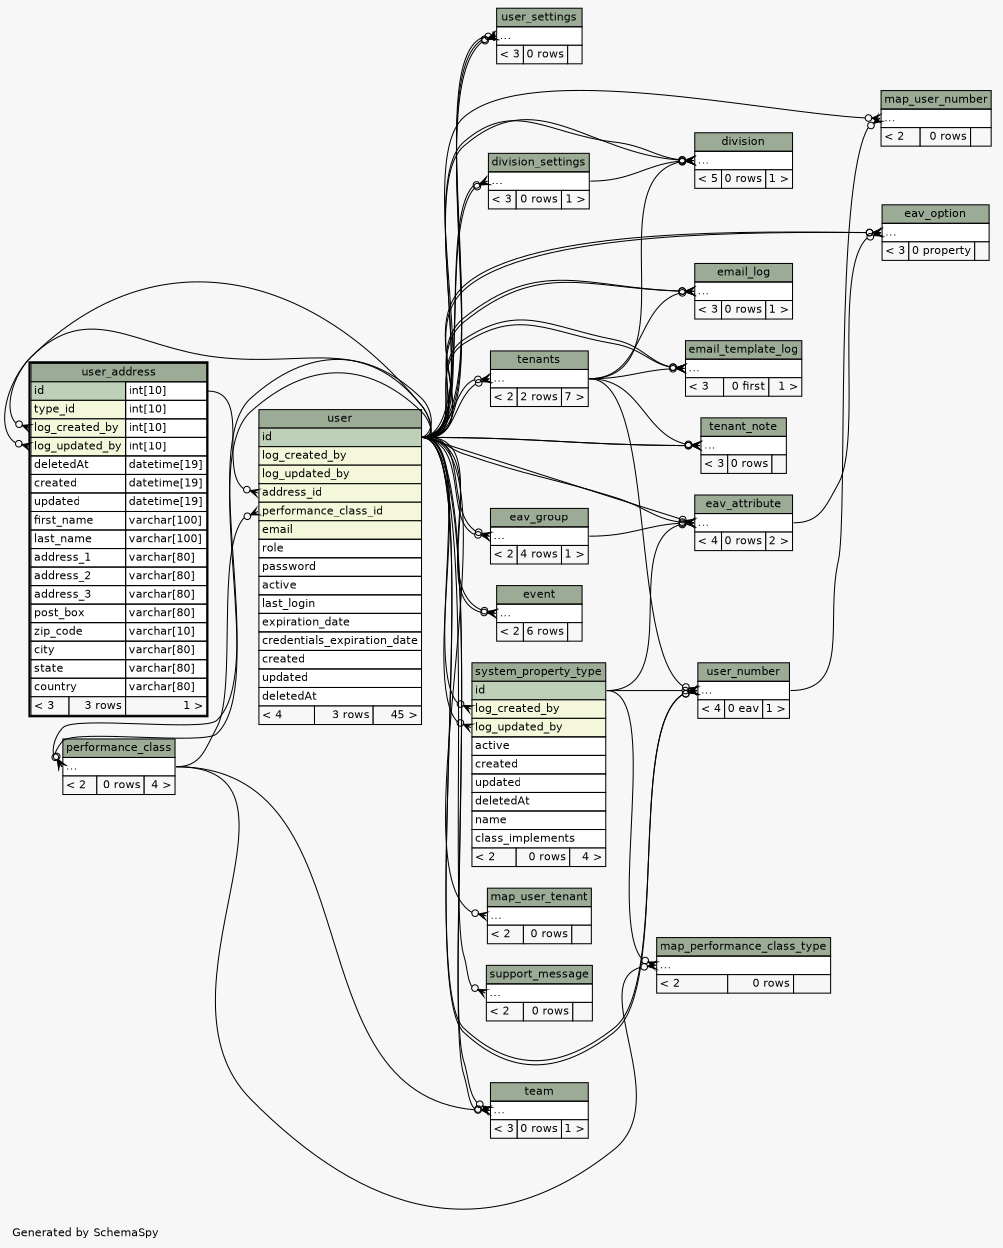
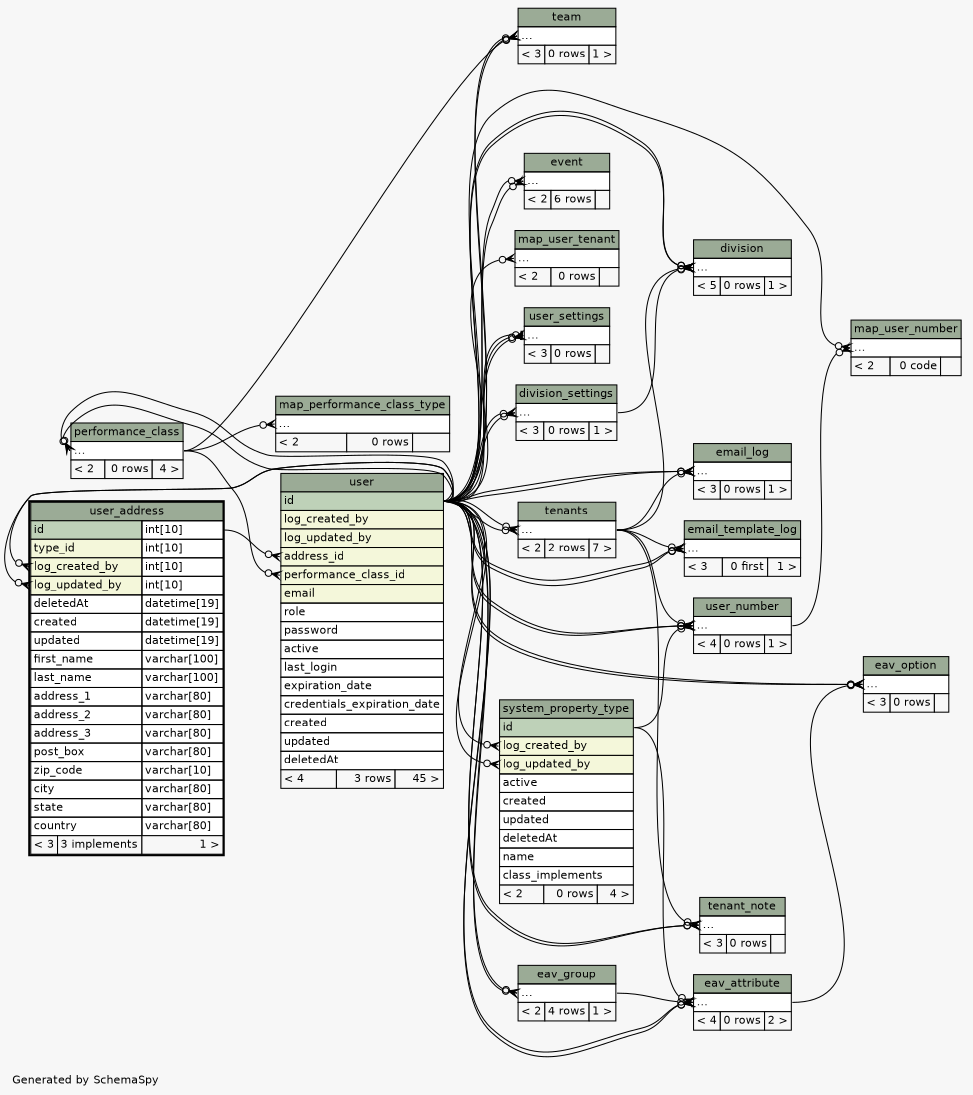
node "map_user_number": text "0 rows" -> "0 code"
node "eav_option": text "0 property" -> "0 rows"
node "user_address": text "3 rows" -> "3 implements"
node "user_number": text "0 eav" -> "0 rows"
edge "system_property_type" -> "map_performance_class_type": removed
node "support_message": removed
